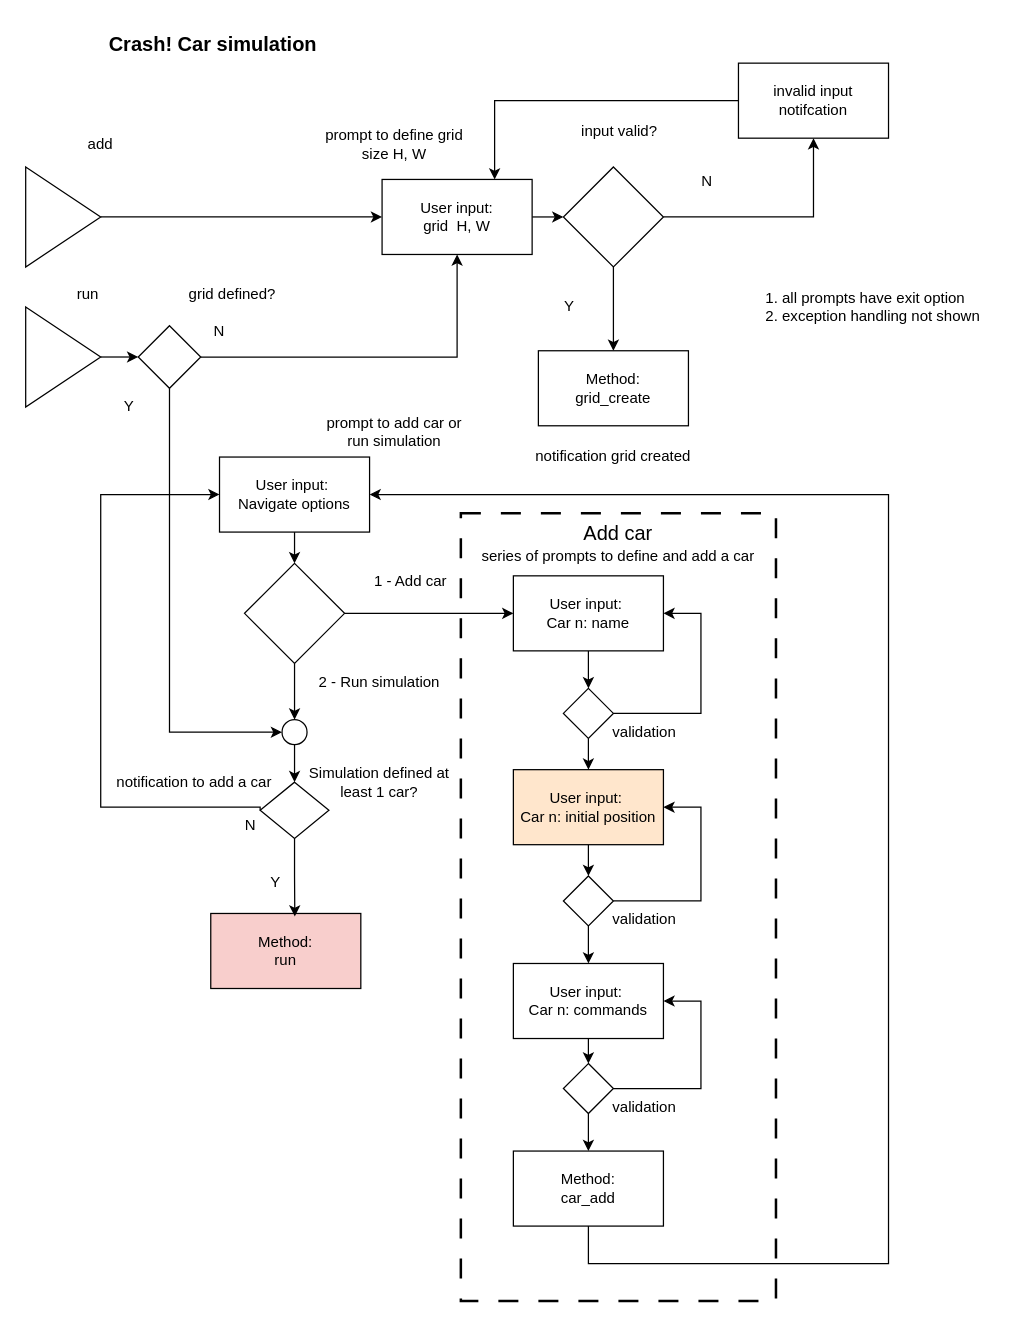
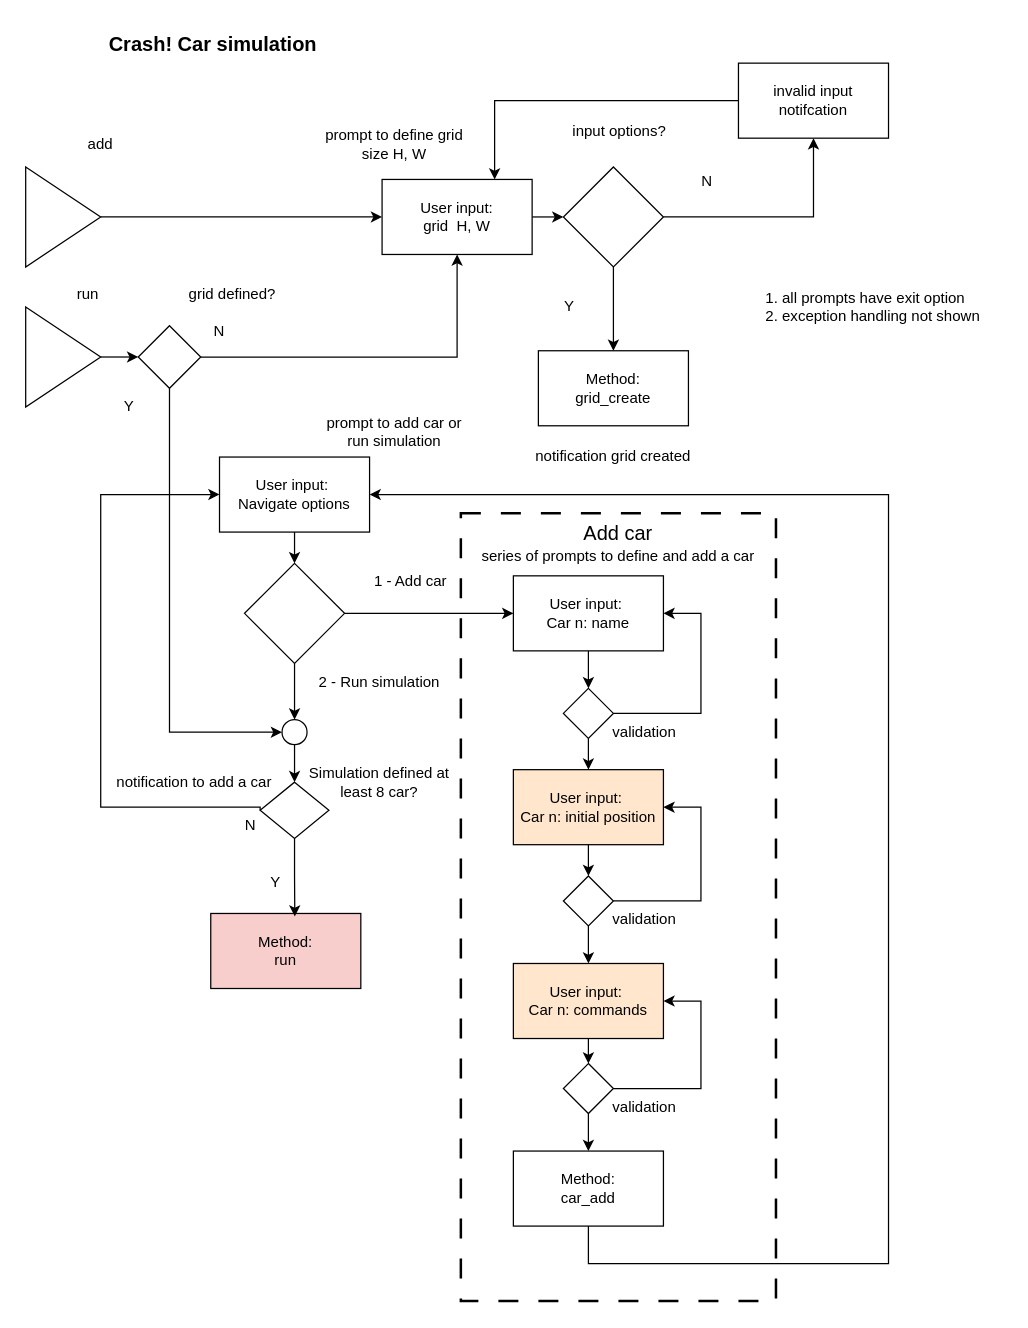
node "input valid?": label "input valid?" -> "input options?"
node "Simulation defined at least 1 car?": label "Simulation defined at least 1 car?" -> "Simulation defined at least 8 car?"
node "User input: Car n: commands": fillcolor #ffffff -> #ffe6cc
